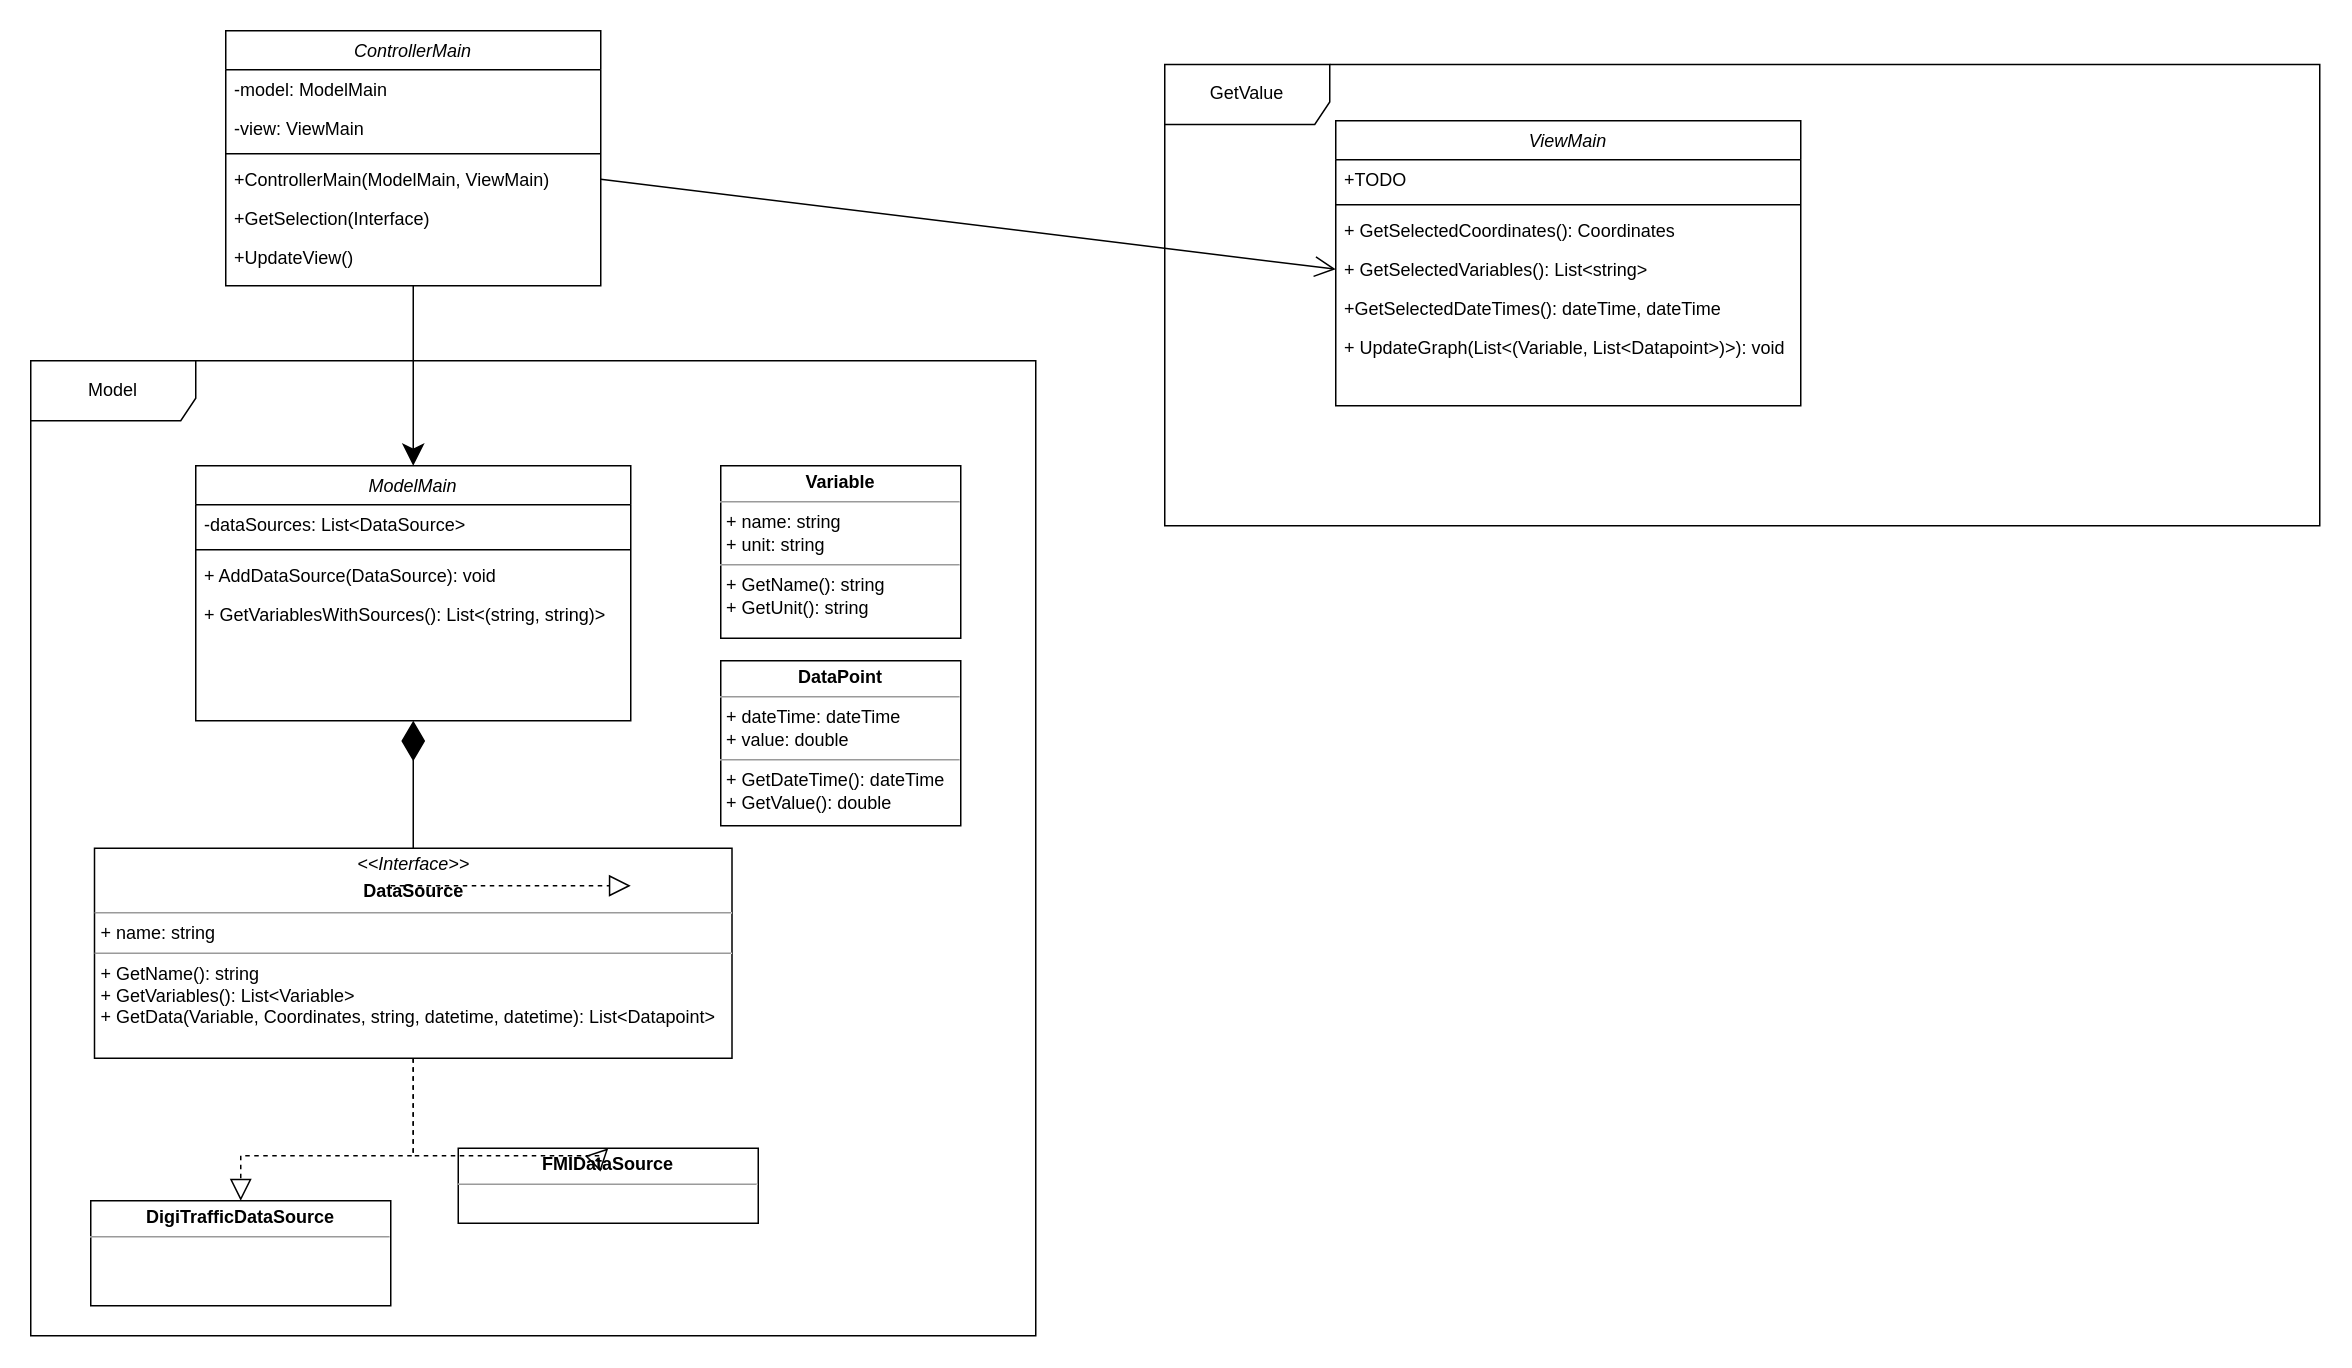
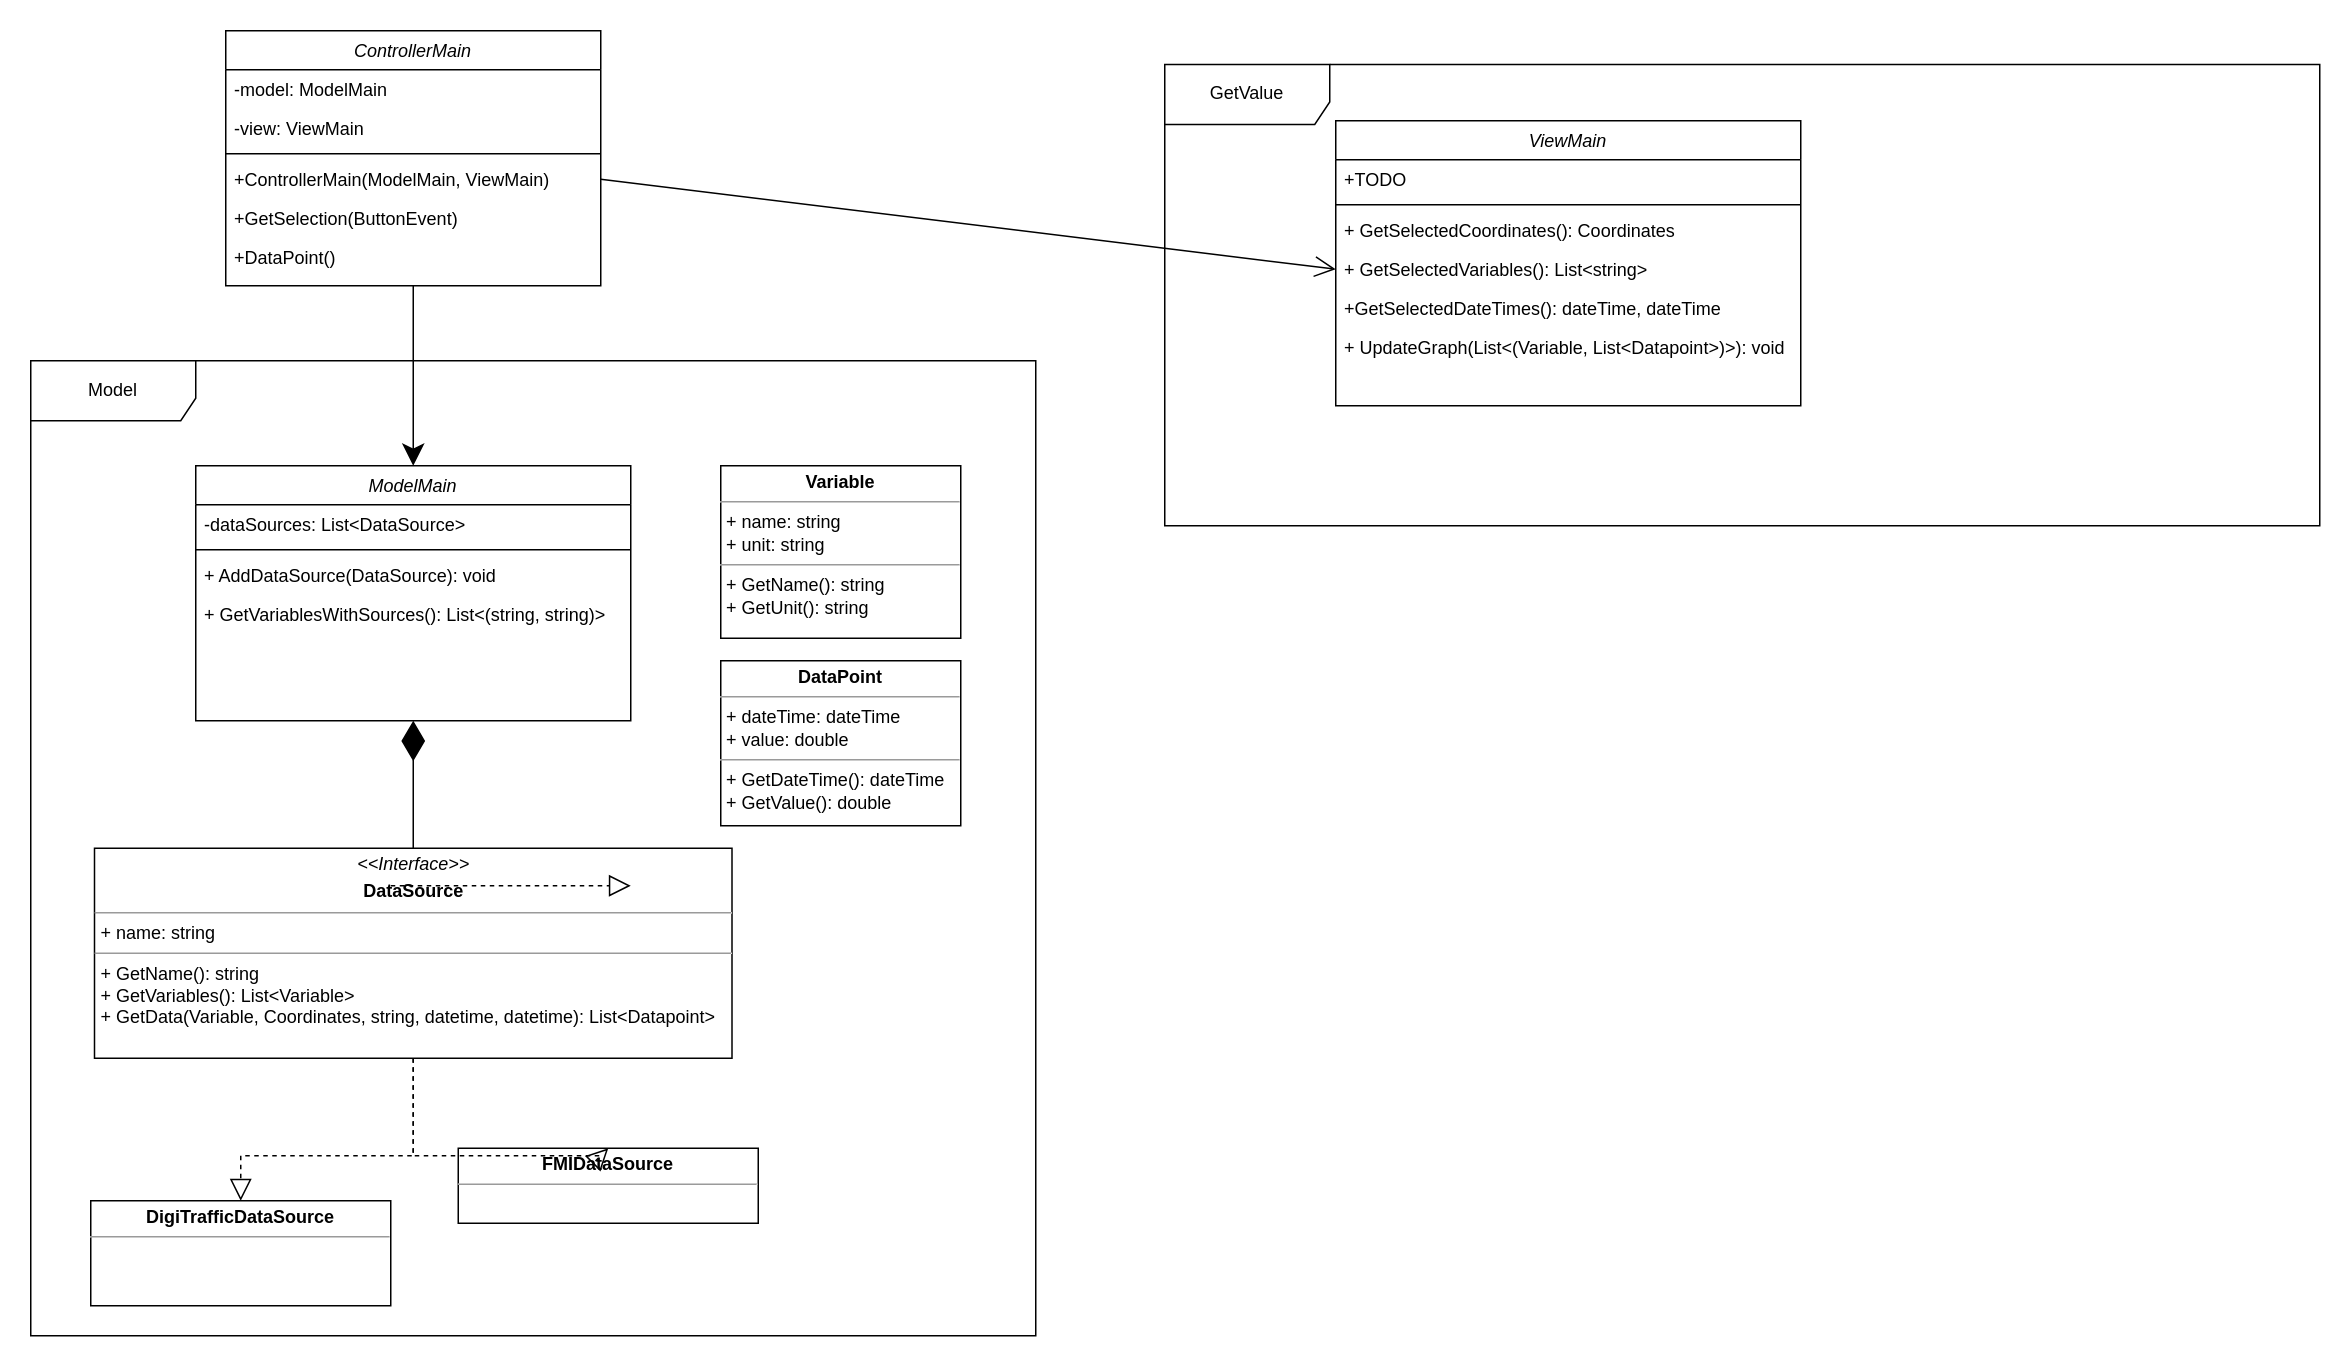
node "+GetSelection(Interface)": label "+GetSelection(Interface)" -> "+GetSelection(ButtonEvent)"
node "+UpdateView()": label "+UpdateView()" -> "+DataPoint()"
